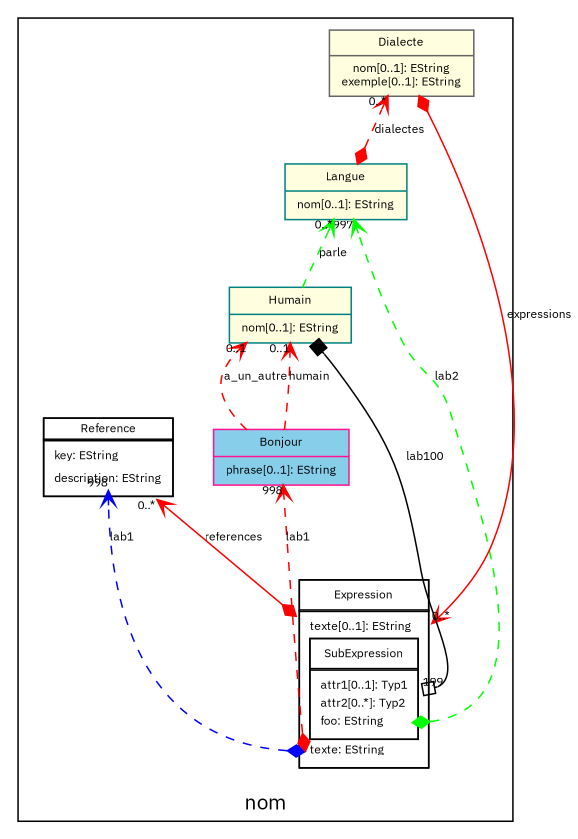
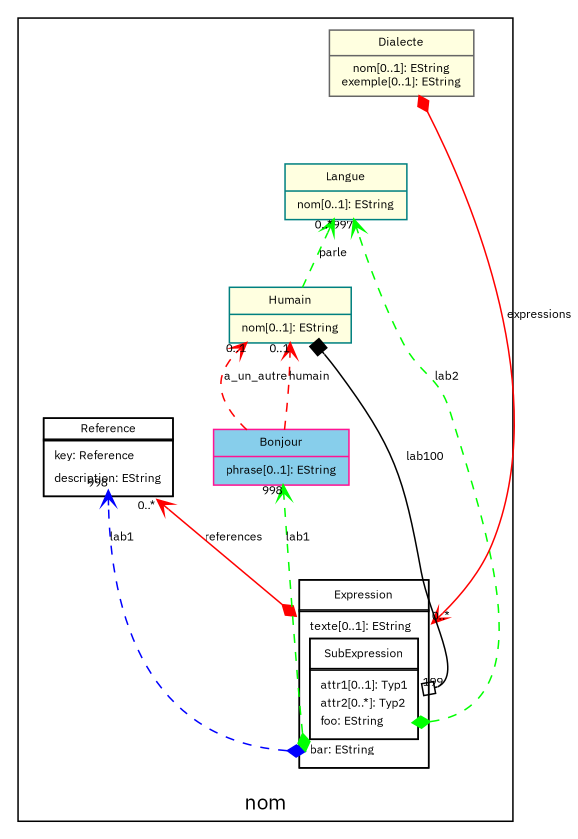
edge "Dialecte" -- "Langue": removed, label "dialectes"
node "Reference": text "key: EString" -> "key: Reference"
edge "Bonjour" -- "Expression": color red -> green
node "Expression": text "texte: EString" -> "bar: EString"
